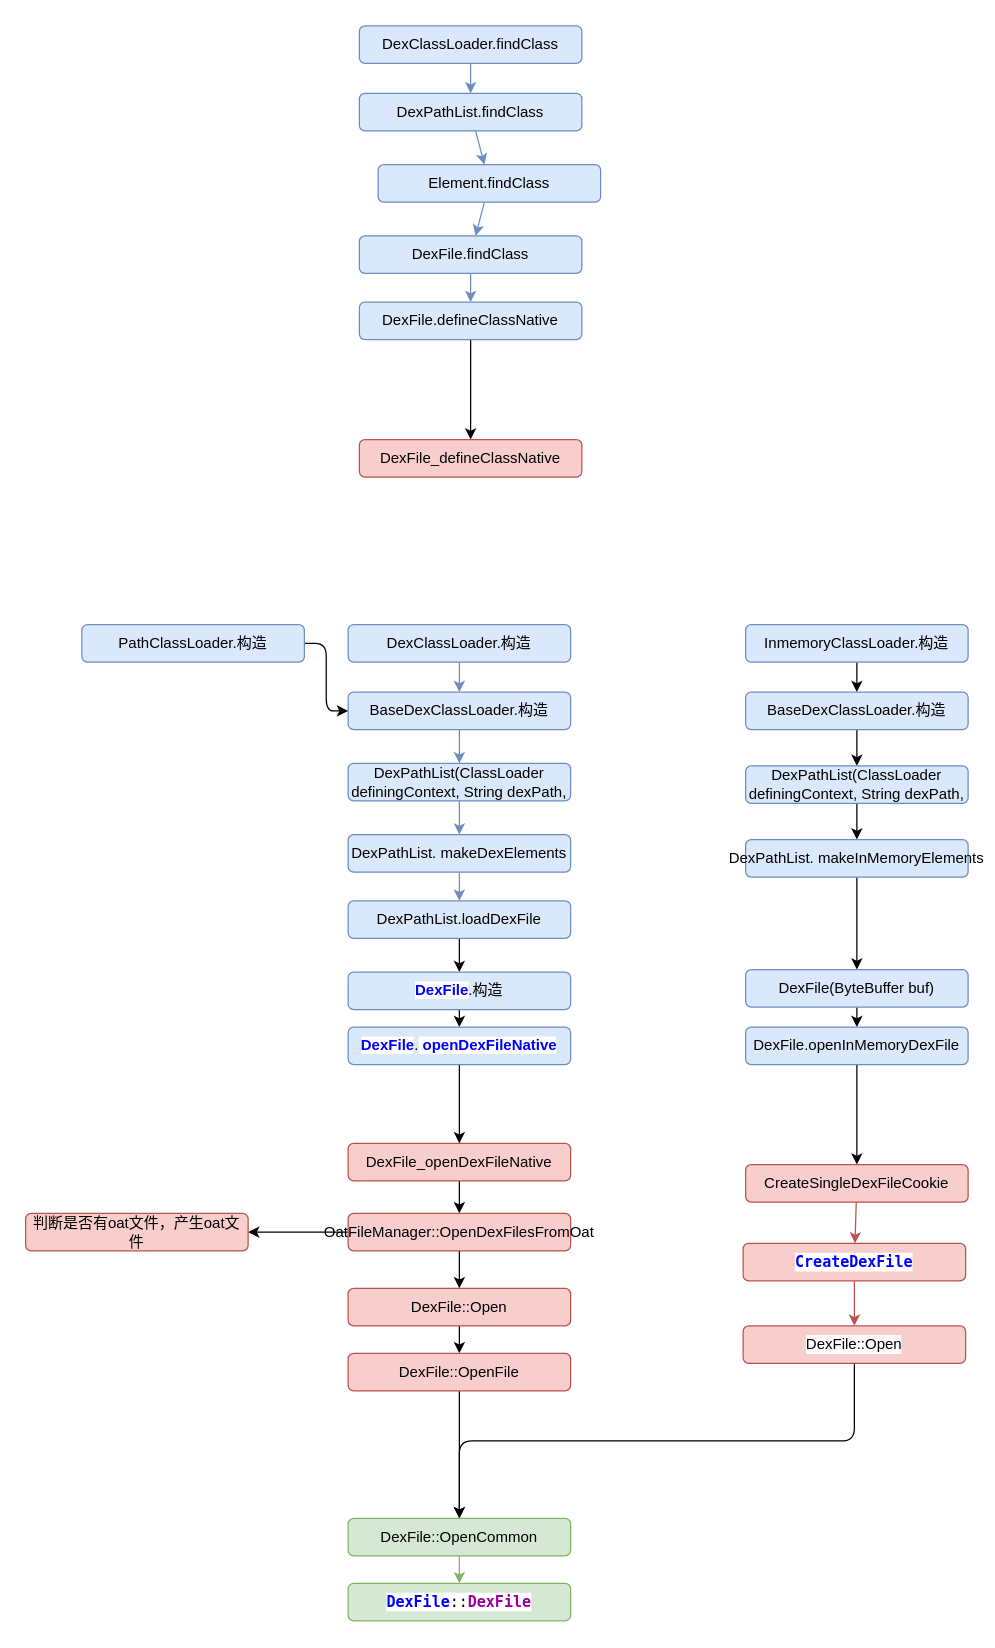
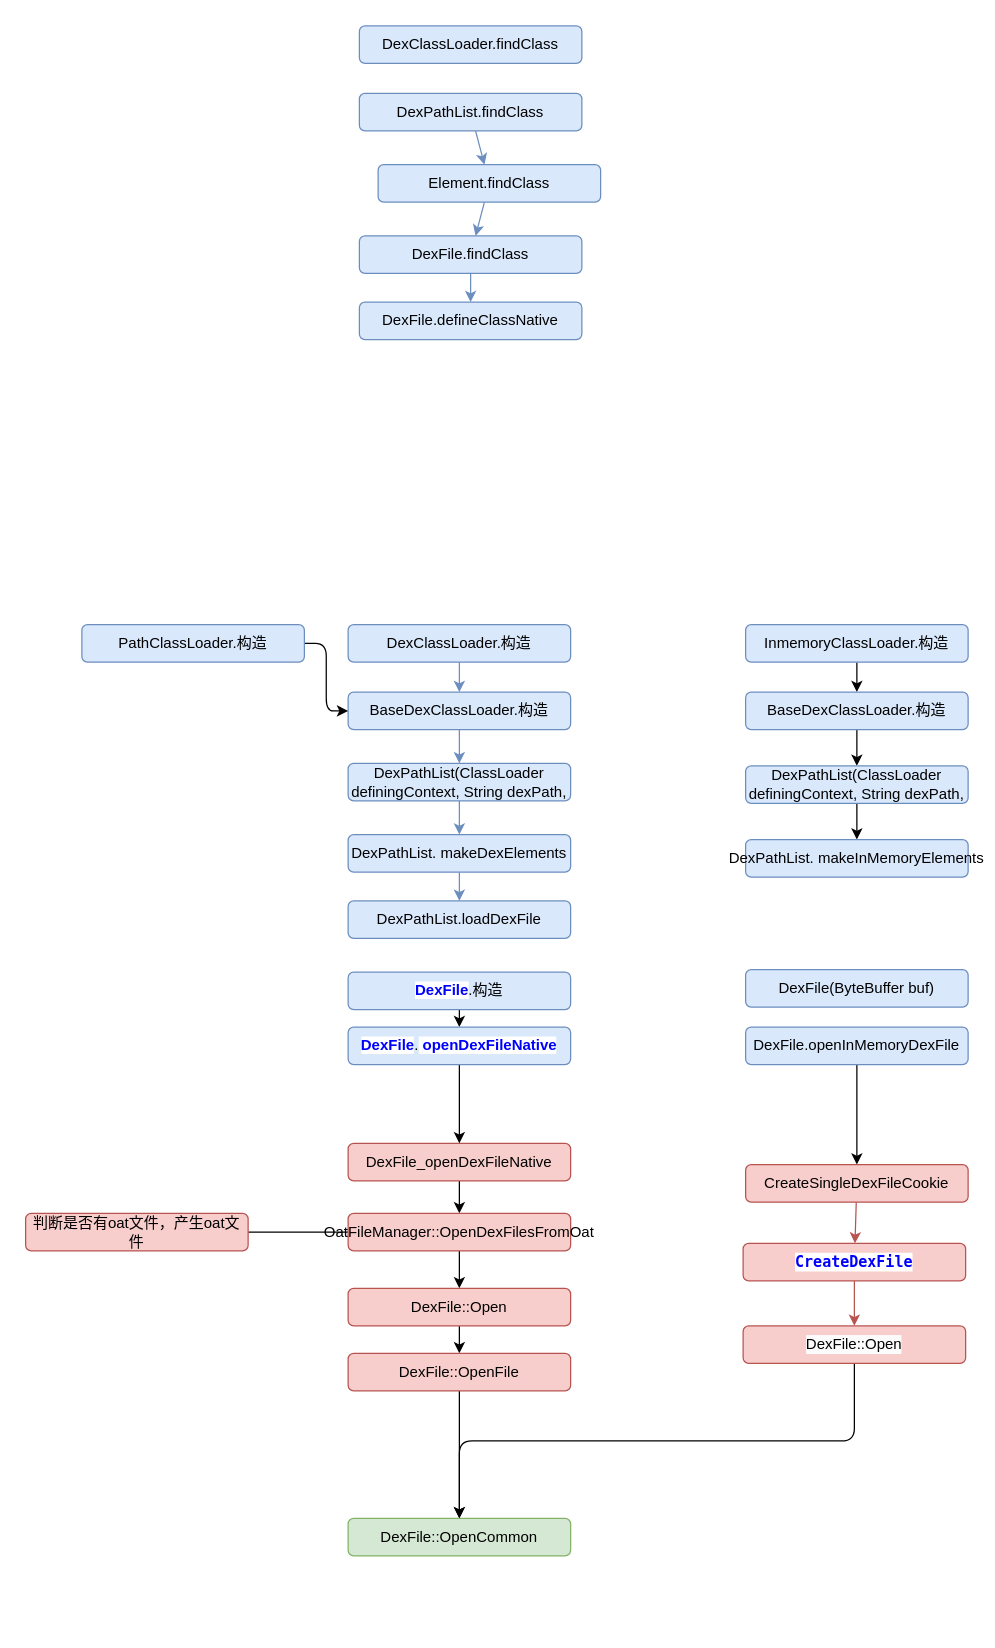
edge "DexClassLoader.findClass" -> "DexPathList.findClass": removed
edge "DexFile.defineClassNative" -> "DexFile_defineClassNative": removed
node "DexFile_defineClassNative": removed
edge "DexPathList. makeInMemoryElements" -> "DexFile(ByteBuffer buf)": removed
edge "DexPathList.loadDexFile" -> "DexFile.构造": removed
edge "DexFile(ByteBuffer buf)" -> "DexFile.openInMemoryDexFile": removed
edge "OatFileManager::OpenDexFilesFromOat" -> "判断是否有oat文件，产生oat文件": arrowhead classic -> none
edge "DexFile::OpenCommon" -> "DexFile::DexFile": removed
node "DexFile::DexFile": removed
